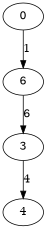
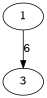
node "0": removed
node "6": label "6" -> "1"
node "4": removed
